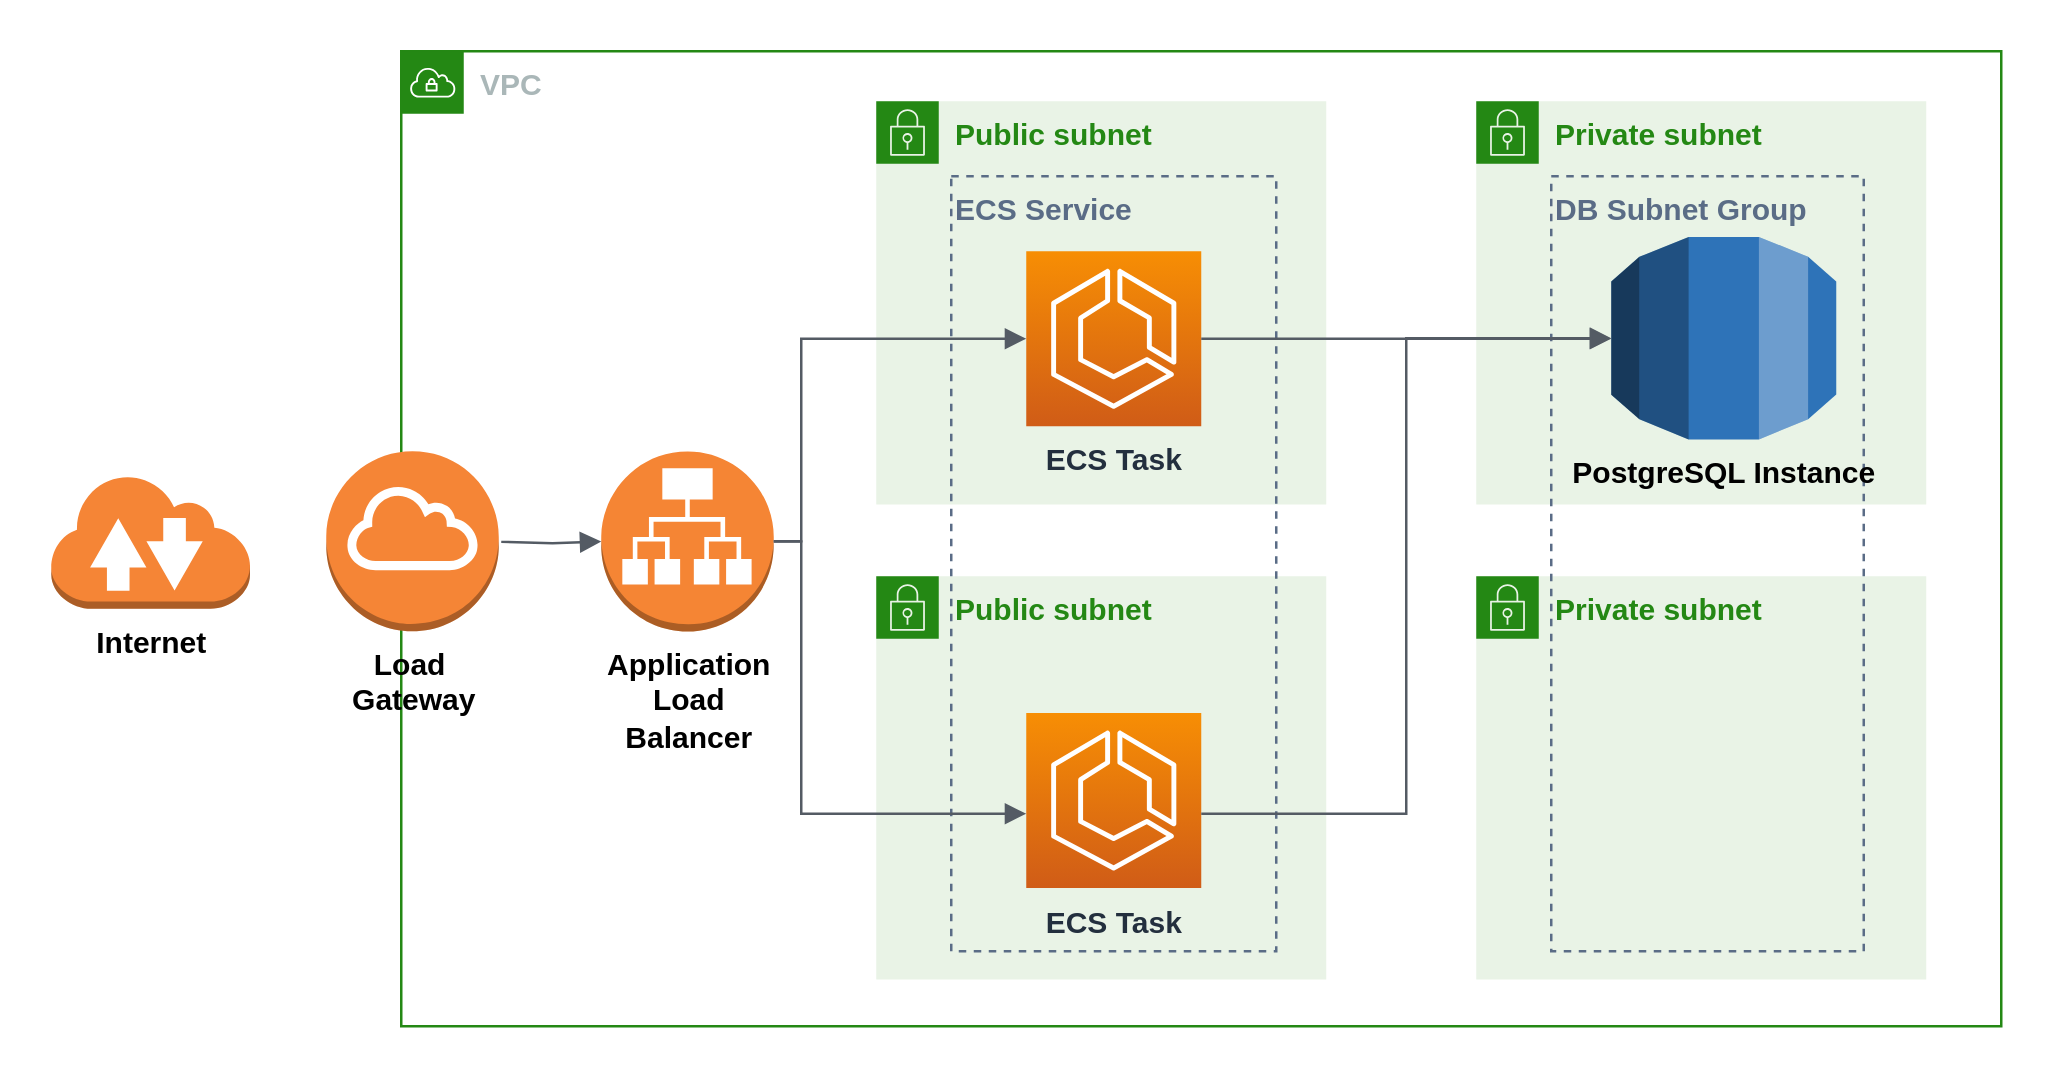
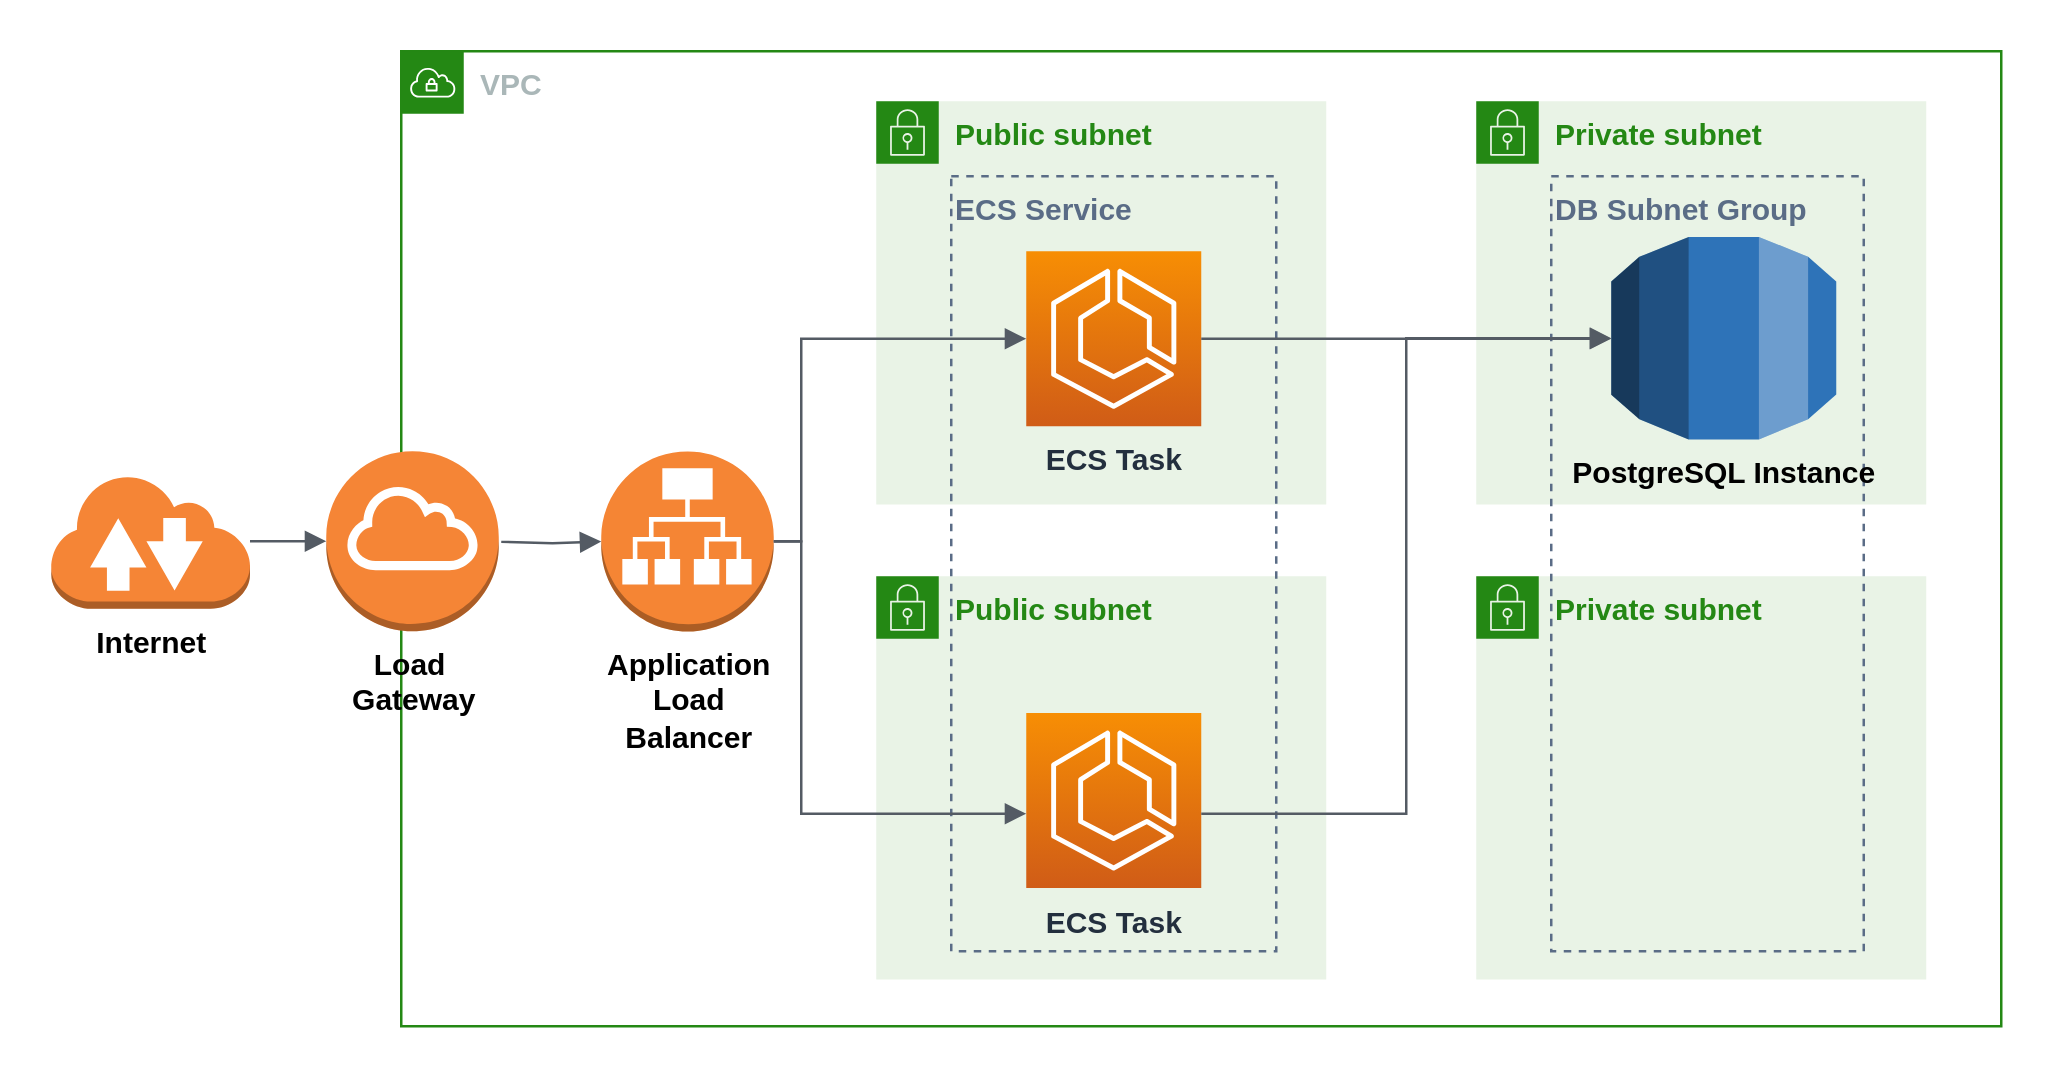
edge "Internet" -> "Load Gateway": added
